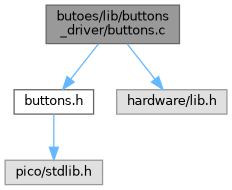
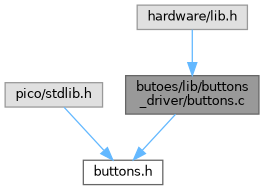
edge "butoes/lib/buttons _driver/buttons.c" -> "hardware/lib.h": reversed
edge "buttons.h" -> "pico/stdlib.h": reversed
